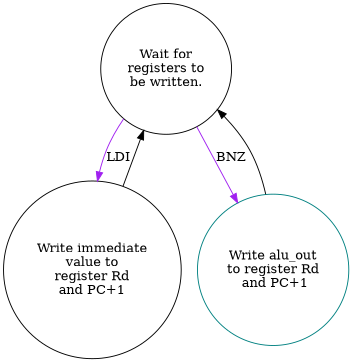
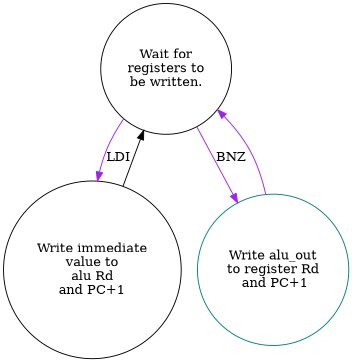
edge "Write alu_out to register Rd and PC+1" -> "Wait for registers to be written.": color black -> purple
node "Write immediate value to register Rd and PC+1": label "Write immediate value to register Rd and PC+1" -> "Write immediate value to alu Rd and PC+1"
